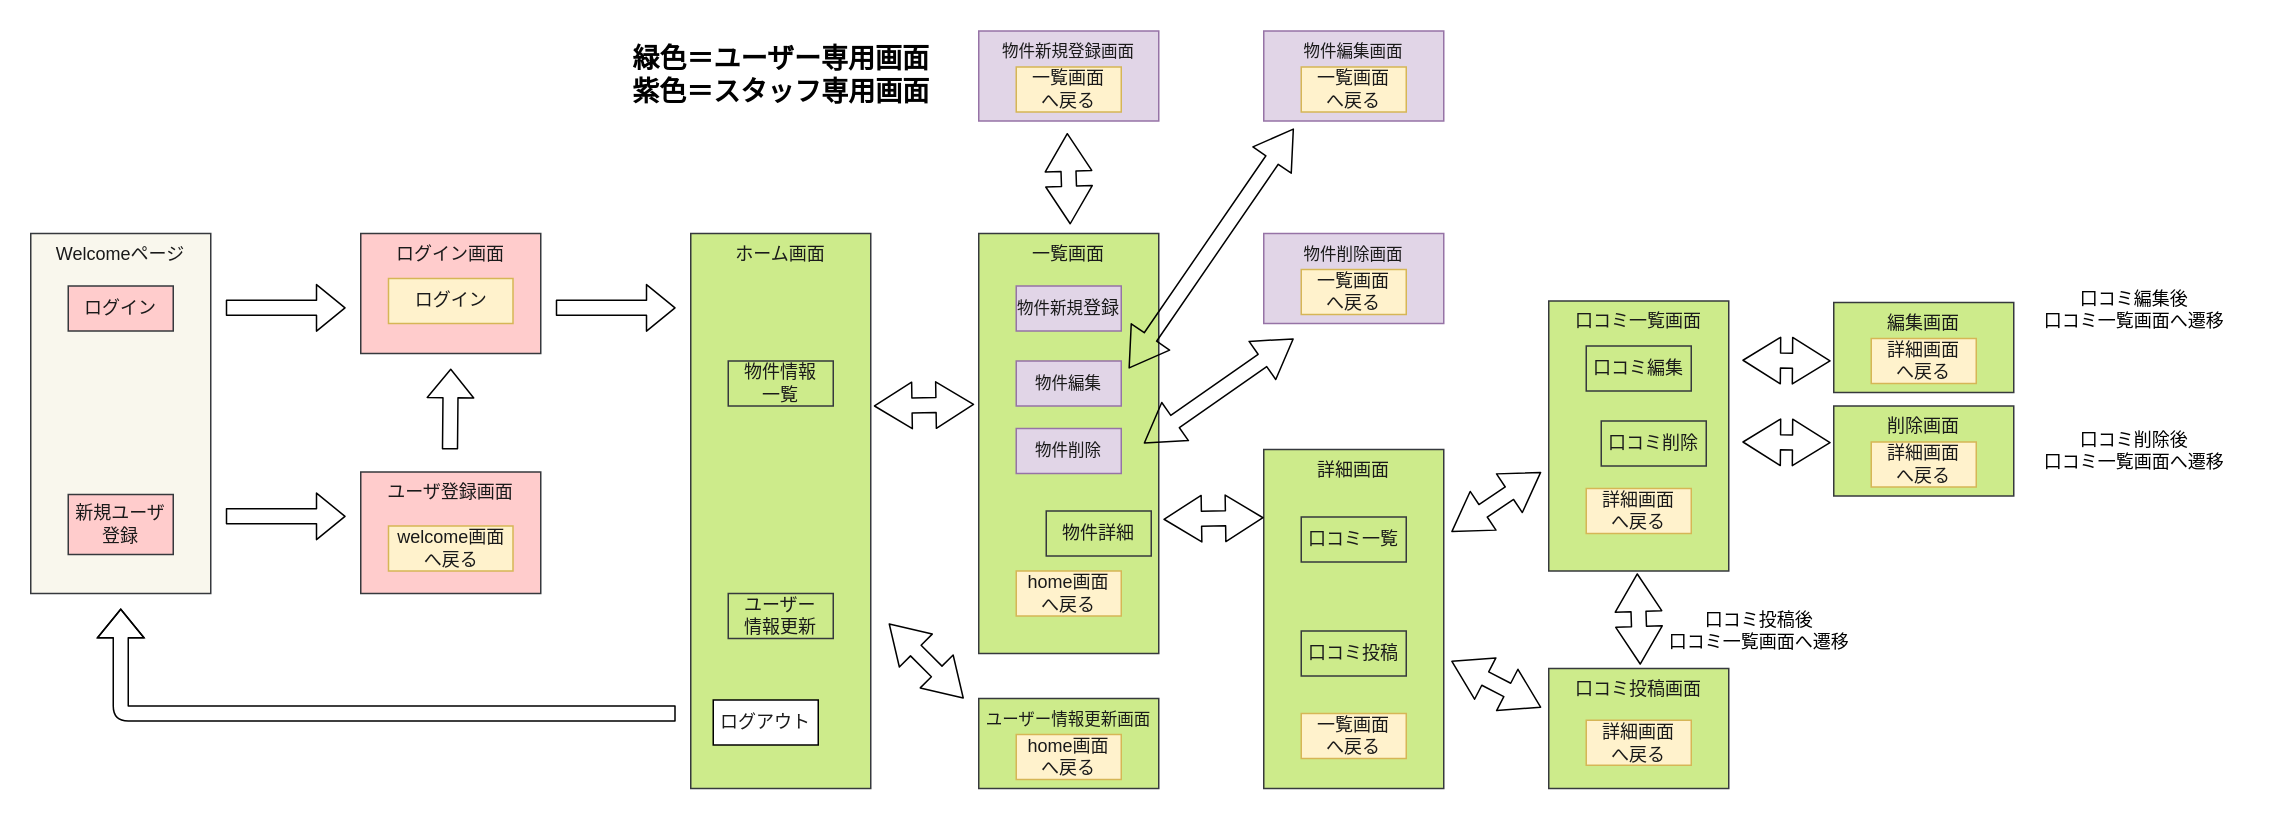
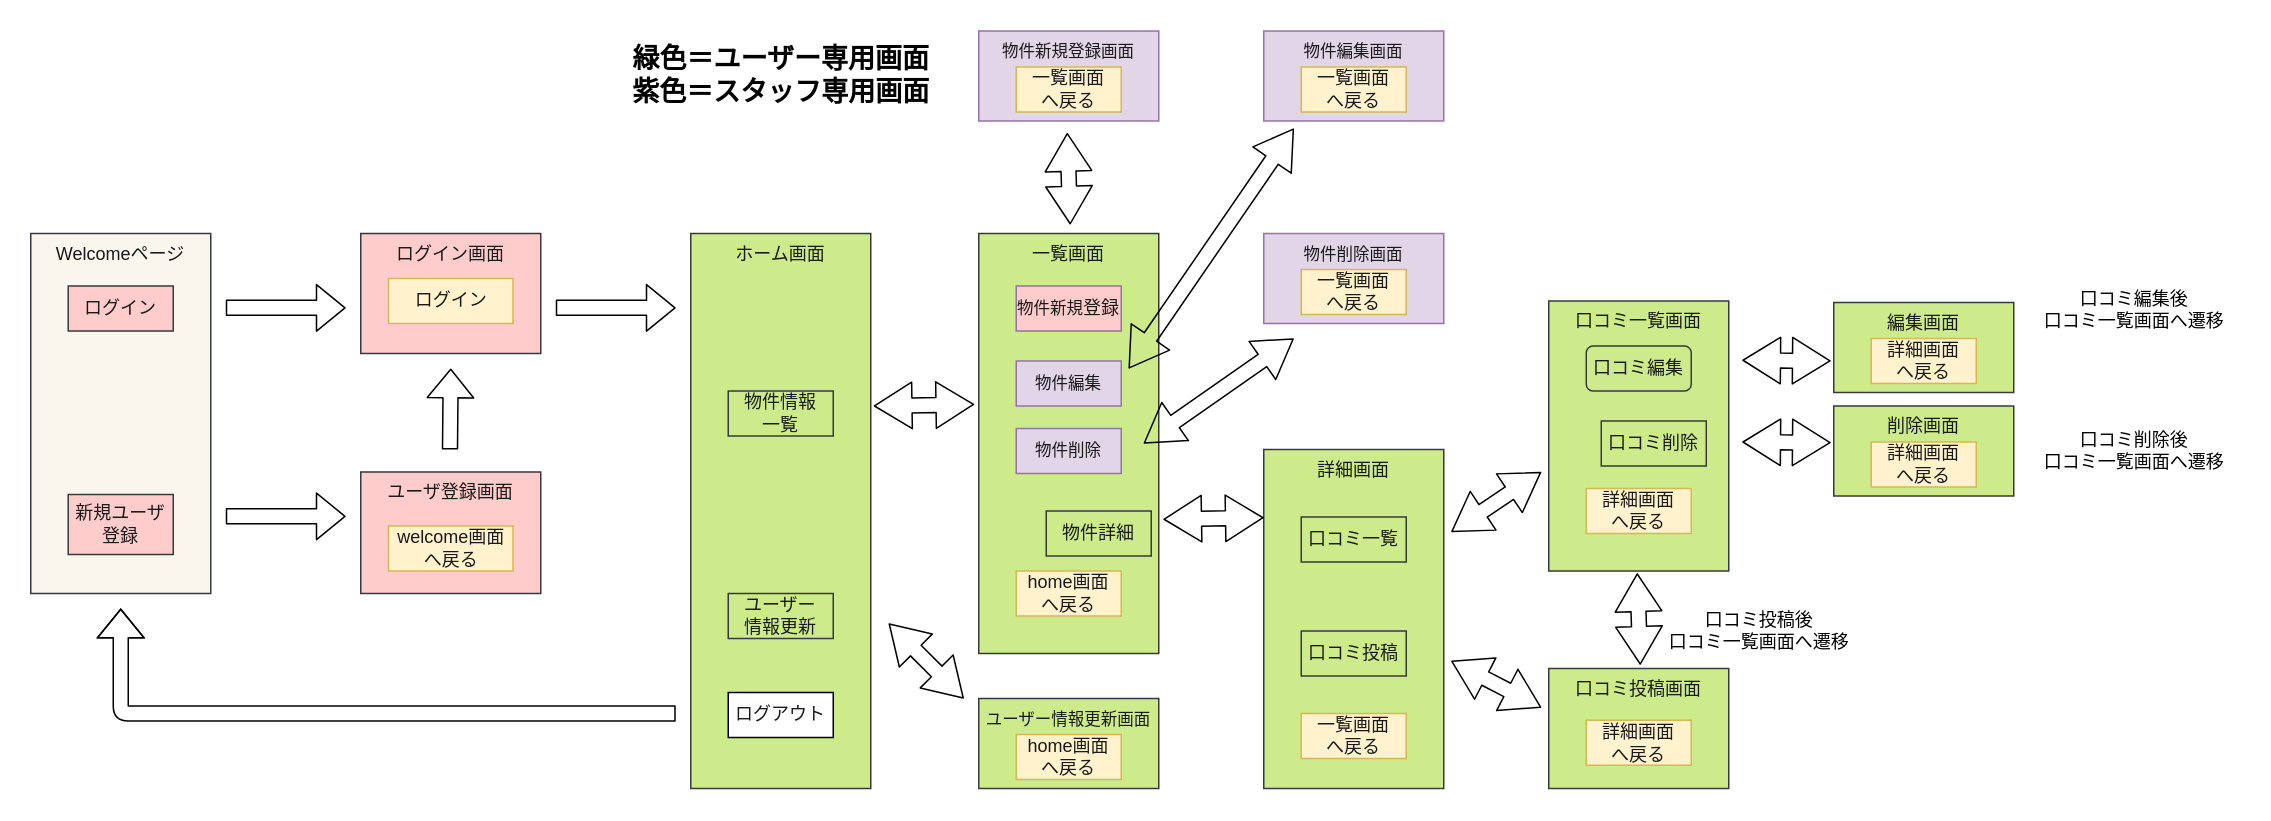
node "物件新規登録": fillcolor #e1d5e7 -> #ffcccc
node "口コミ編集": shape rectangle -> rounded rectangle
node "物件情報 一覧": moved (781, 383) -> (781, 413)
node "ログアウト": moved (766, 722) -> (781, 715)
